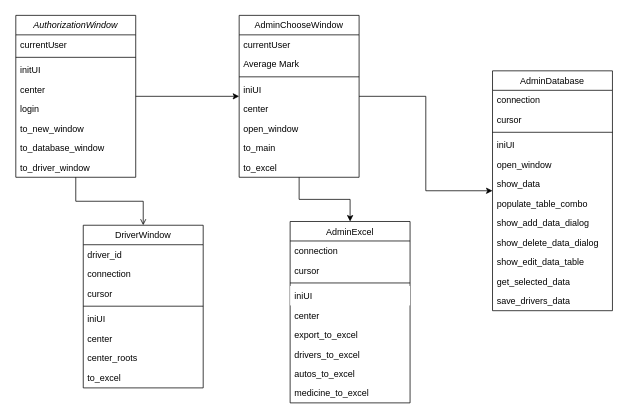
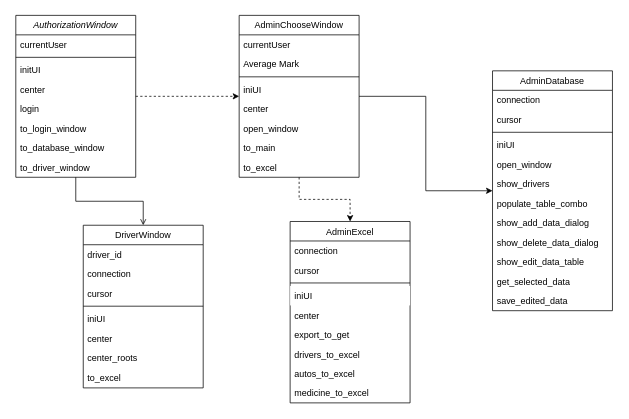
edge "AuthorizationWindow" -> "AdminChooseWindow": style solid -> dashed
node "to_new_window": label "to_new_window" -> "to_login_window"
node "show_data": label "show_data" -> "show_drivers"
edge "AdminChooseWindow" -> "AdminExcel": style solid -> dashed
node "save_drivers_data": label "save_drivers_data" -> "save_edited_data"
node "export_to_excel": label "export_to_excel" -> "export_to_get"
